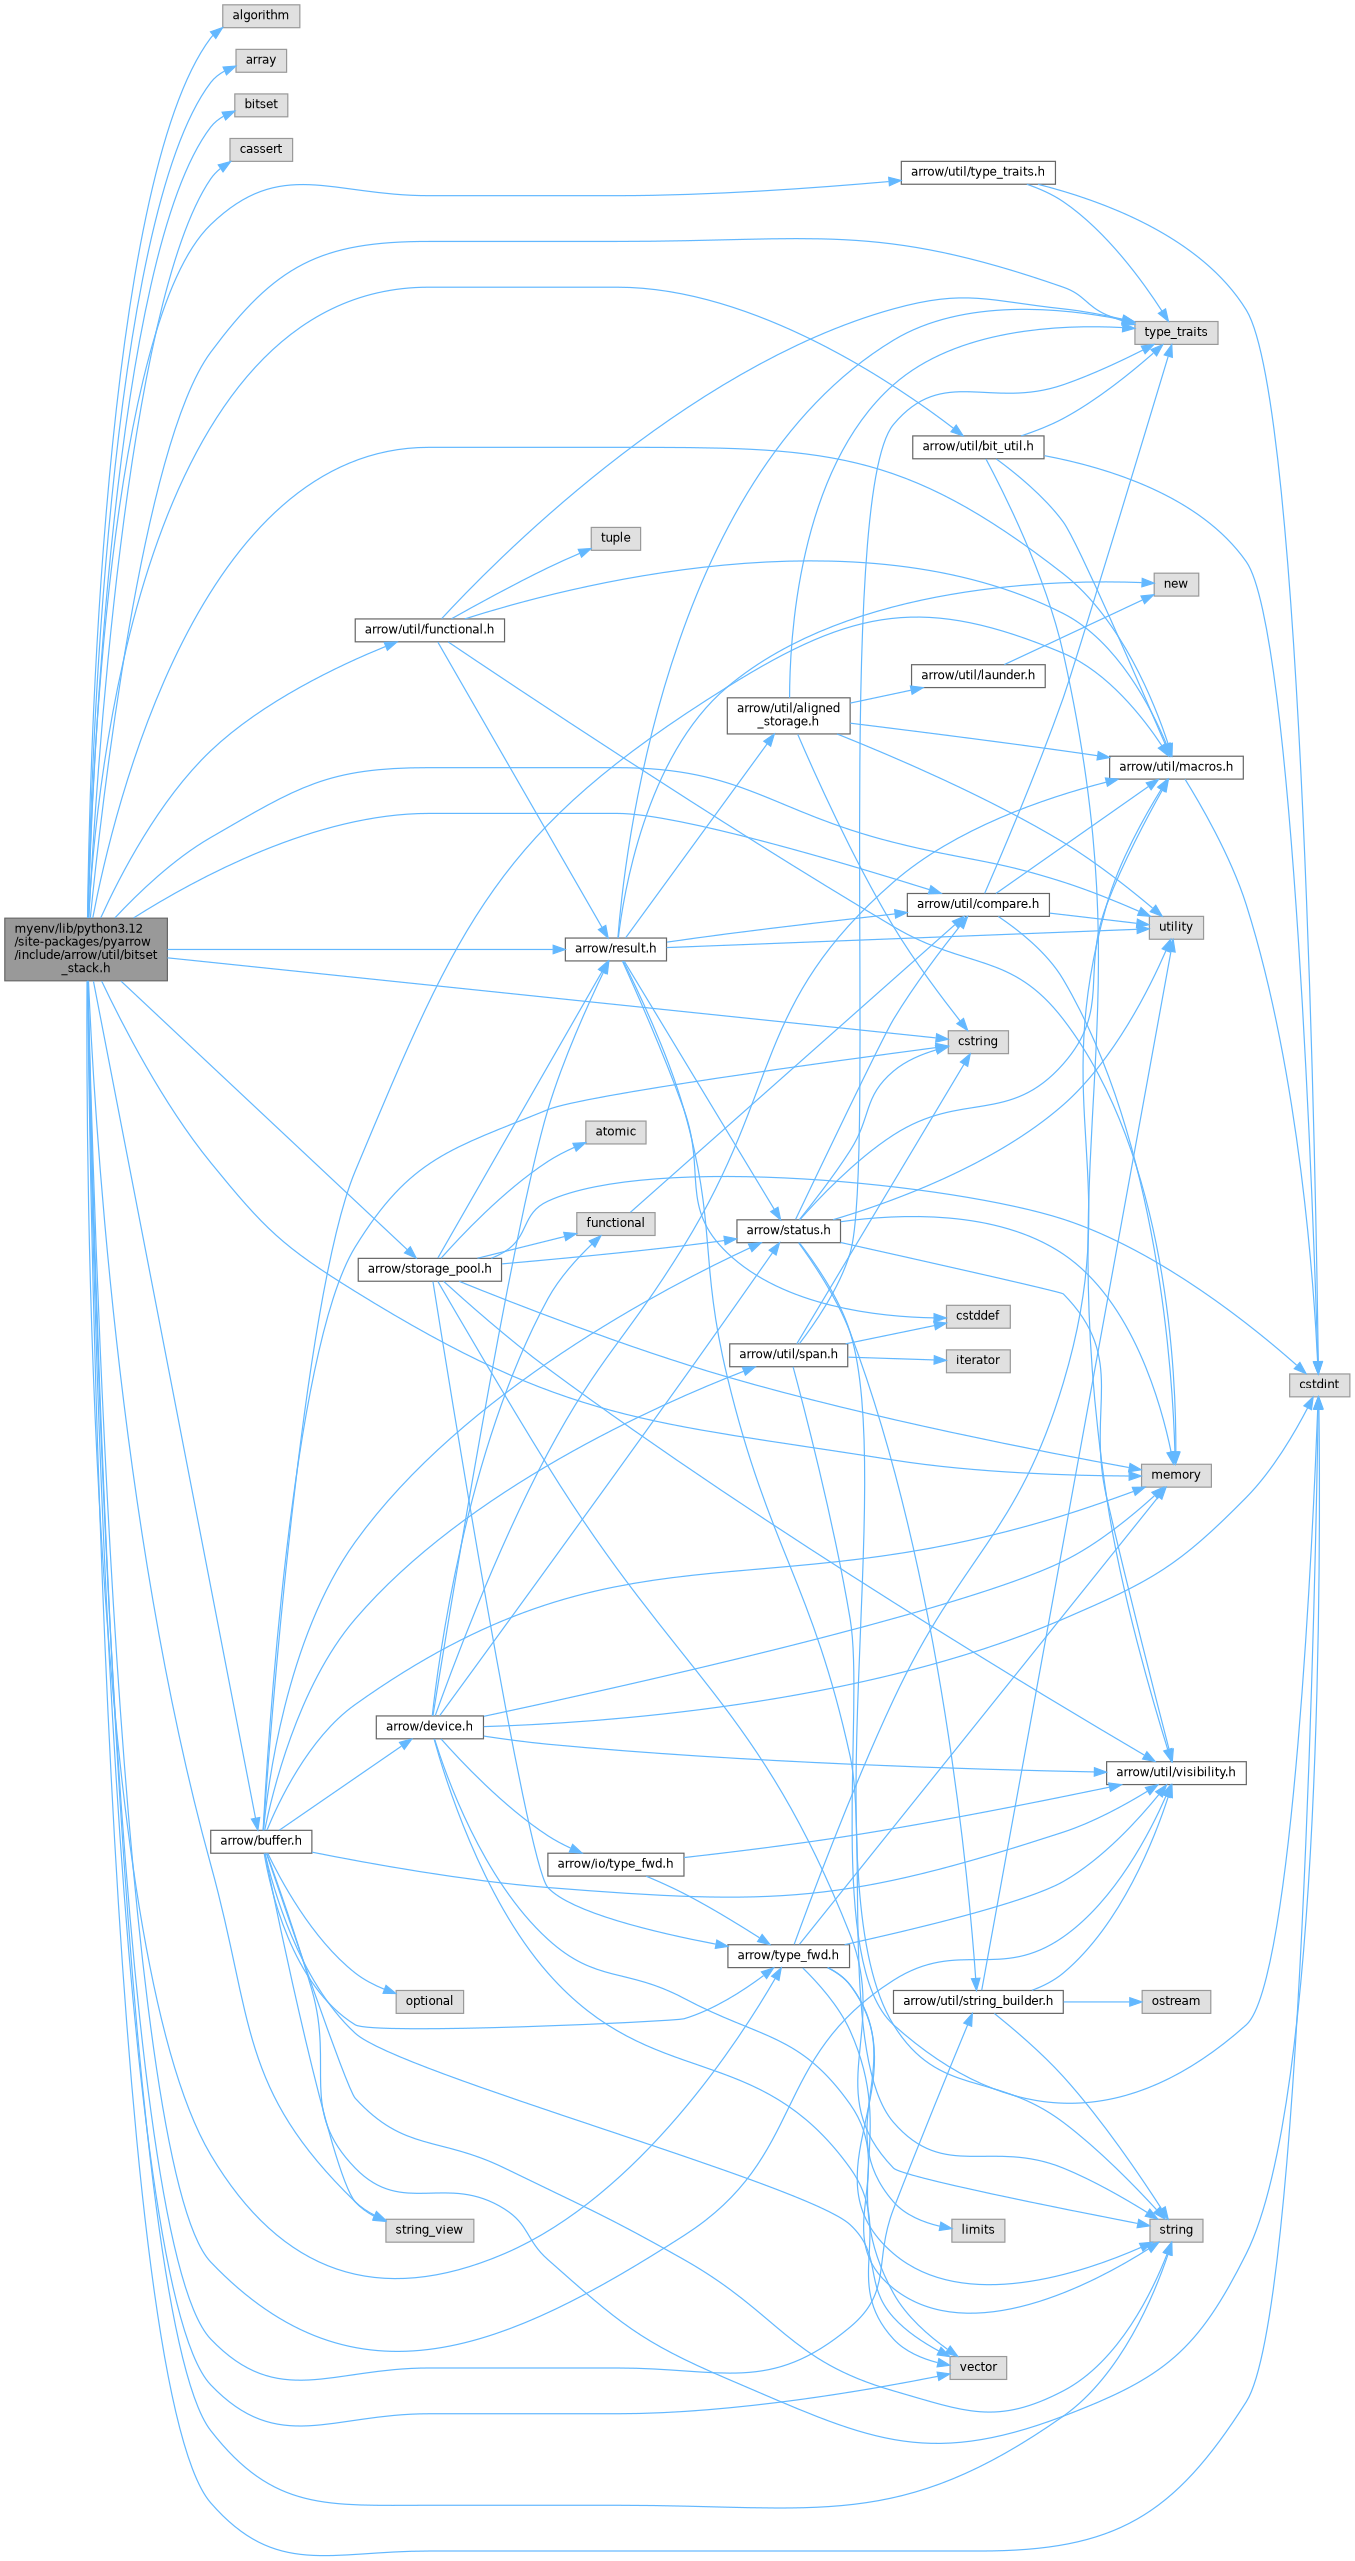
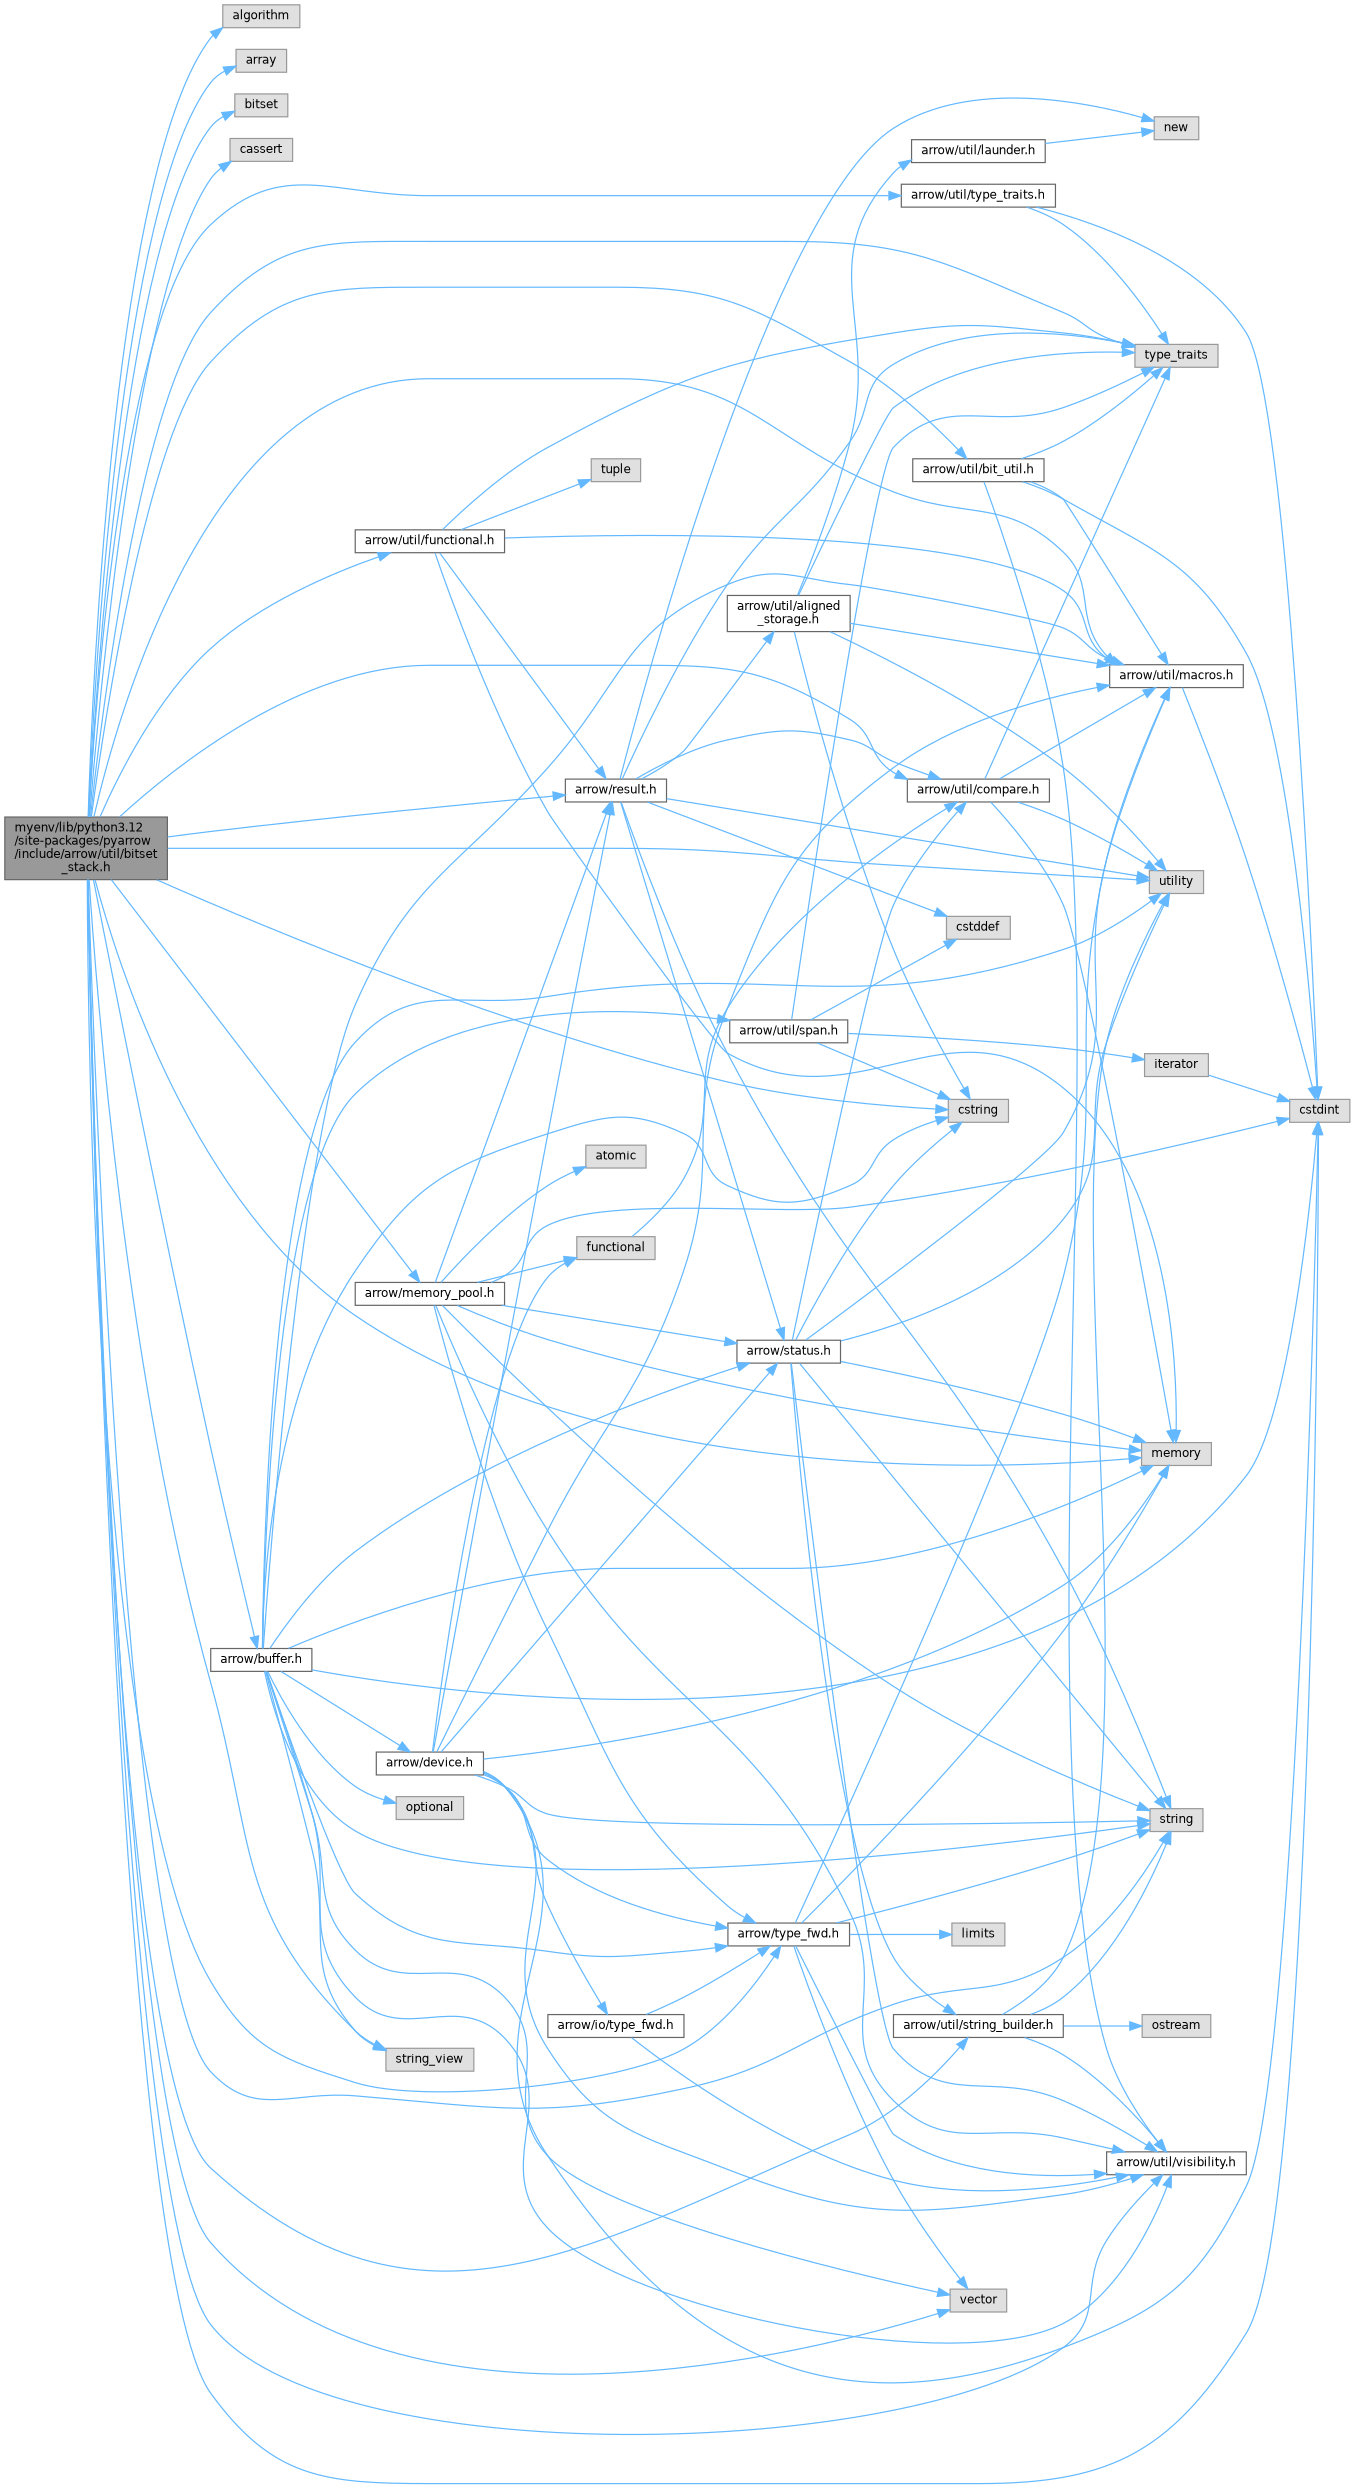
edge "arrow/buffer.h" -> "utility": added
node "arrow/storage_pool.h": label "arrow/storage_pool.h" -> "arrow/memory_pool.h"
edge "arrow/device.h" -> "vector": now "arrow/device.h" -> "arrow/type_fwd.h"
edge "arrow/util/span.h" -> "cstdint": now "iterator" -> "cstdint"
